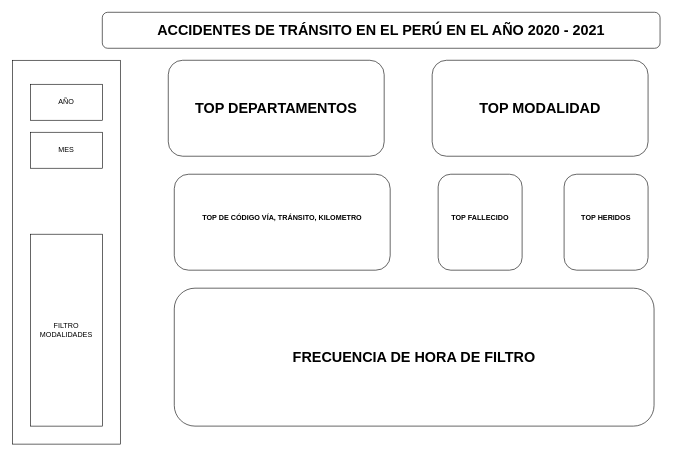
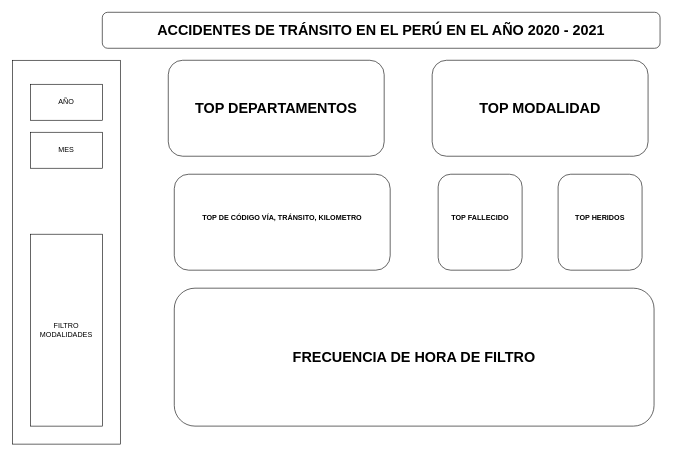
node "TOP HERIDOS": moved (606, 222) -> (600, 222)
